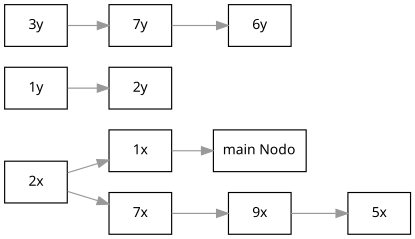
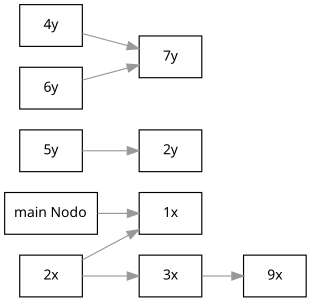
node "3y": label "3y" -> "4y"
edge "7y" -> "6y": reversed
node "1y": label "1y" -> "5y"
edge "1x" -> "main Nodo": reversed
node "7x": label "7x" -> "3x"
node "5x": removed
